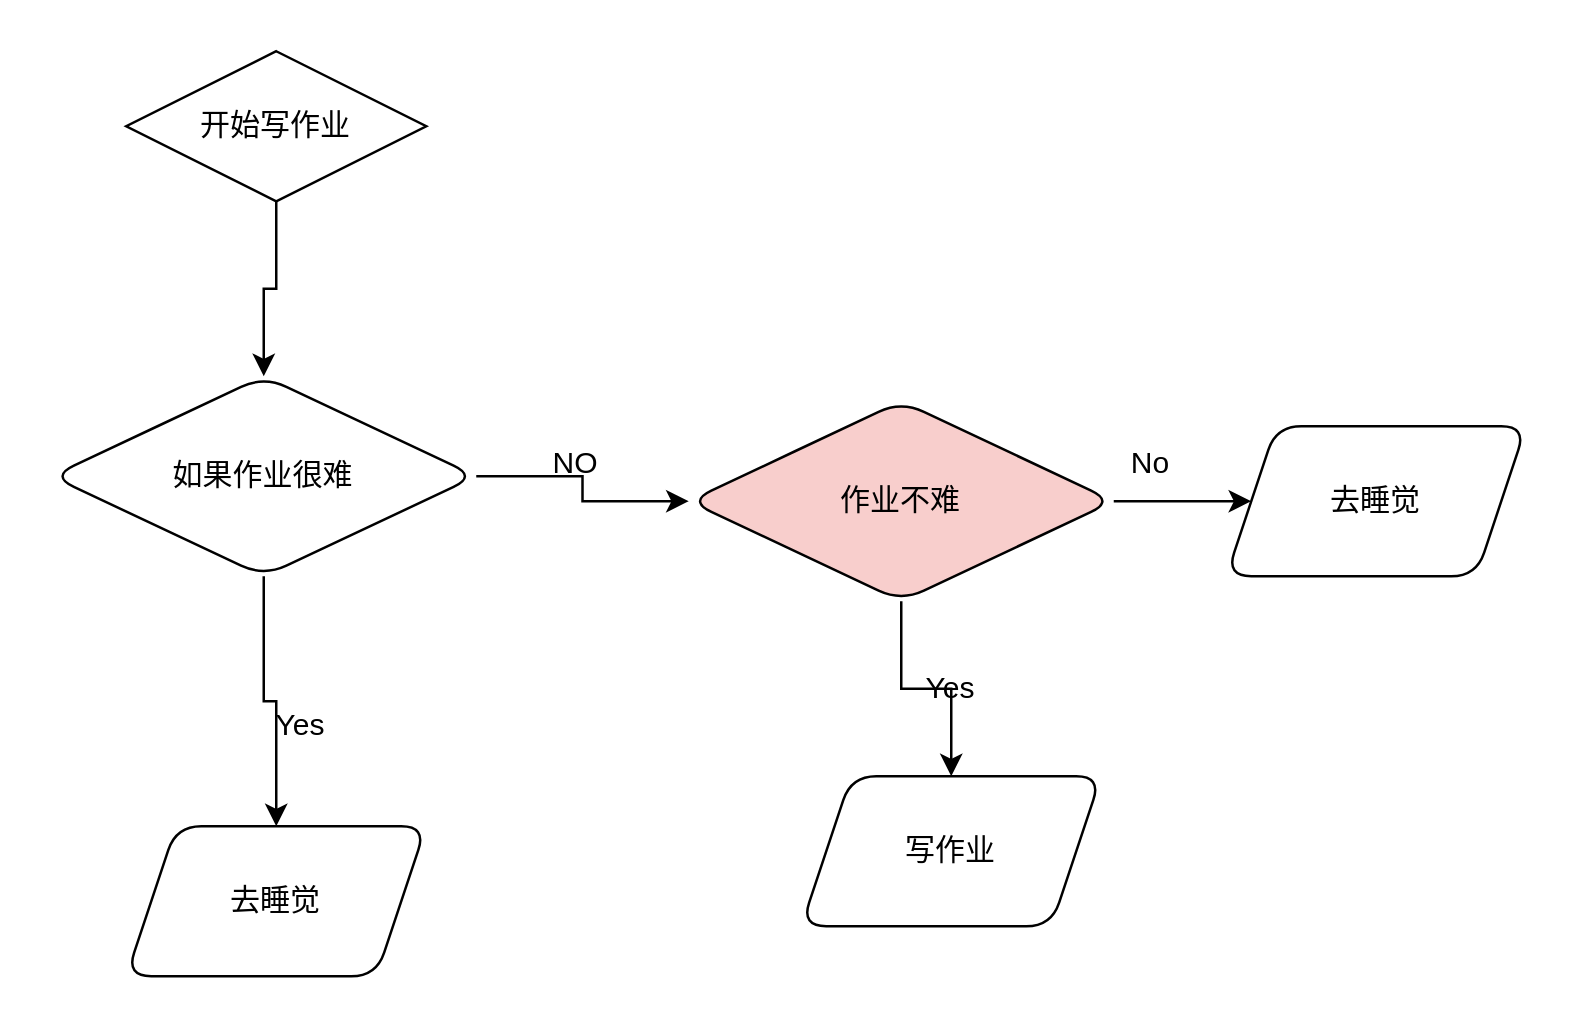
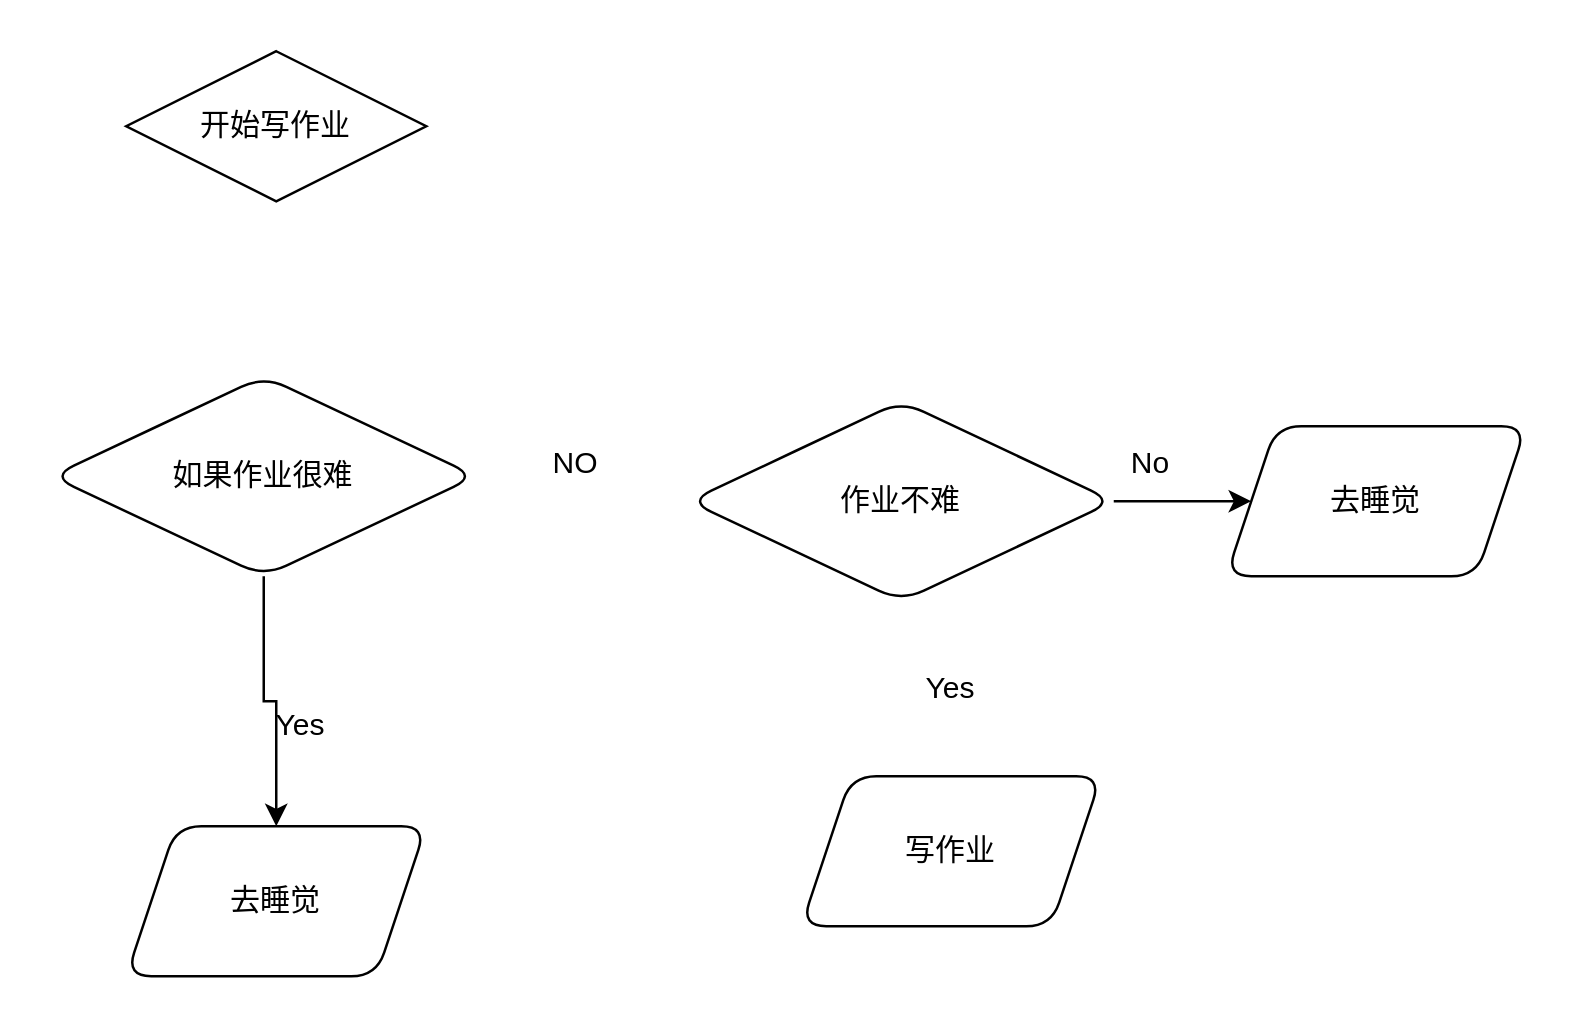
edge "开始写作业" -> "如果作业很难": removed
edge "如果作业很难" -> "作业不难": removed
node "作业不难": fillcolor #f8cecc -> #ffffff
edge "作业不难" -> "写作业": removed
